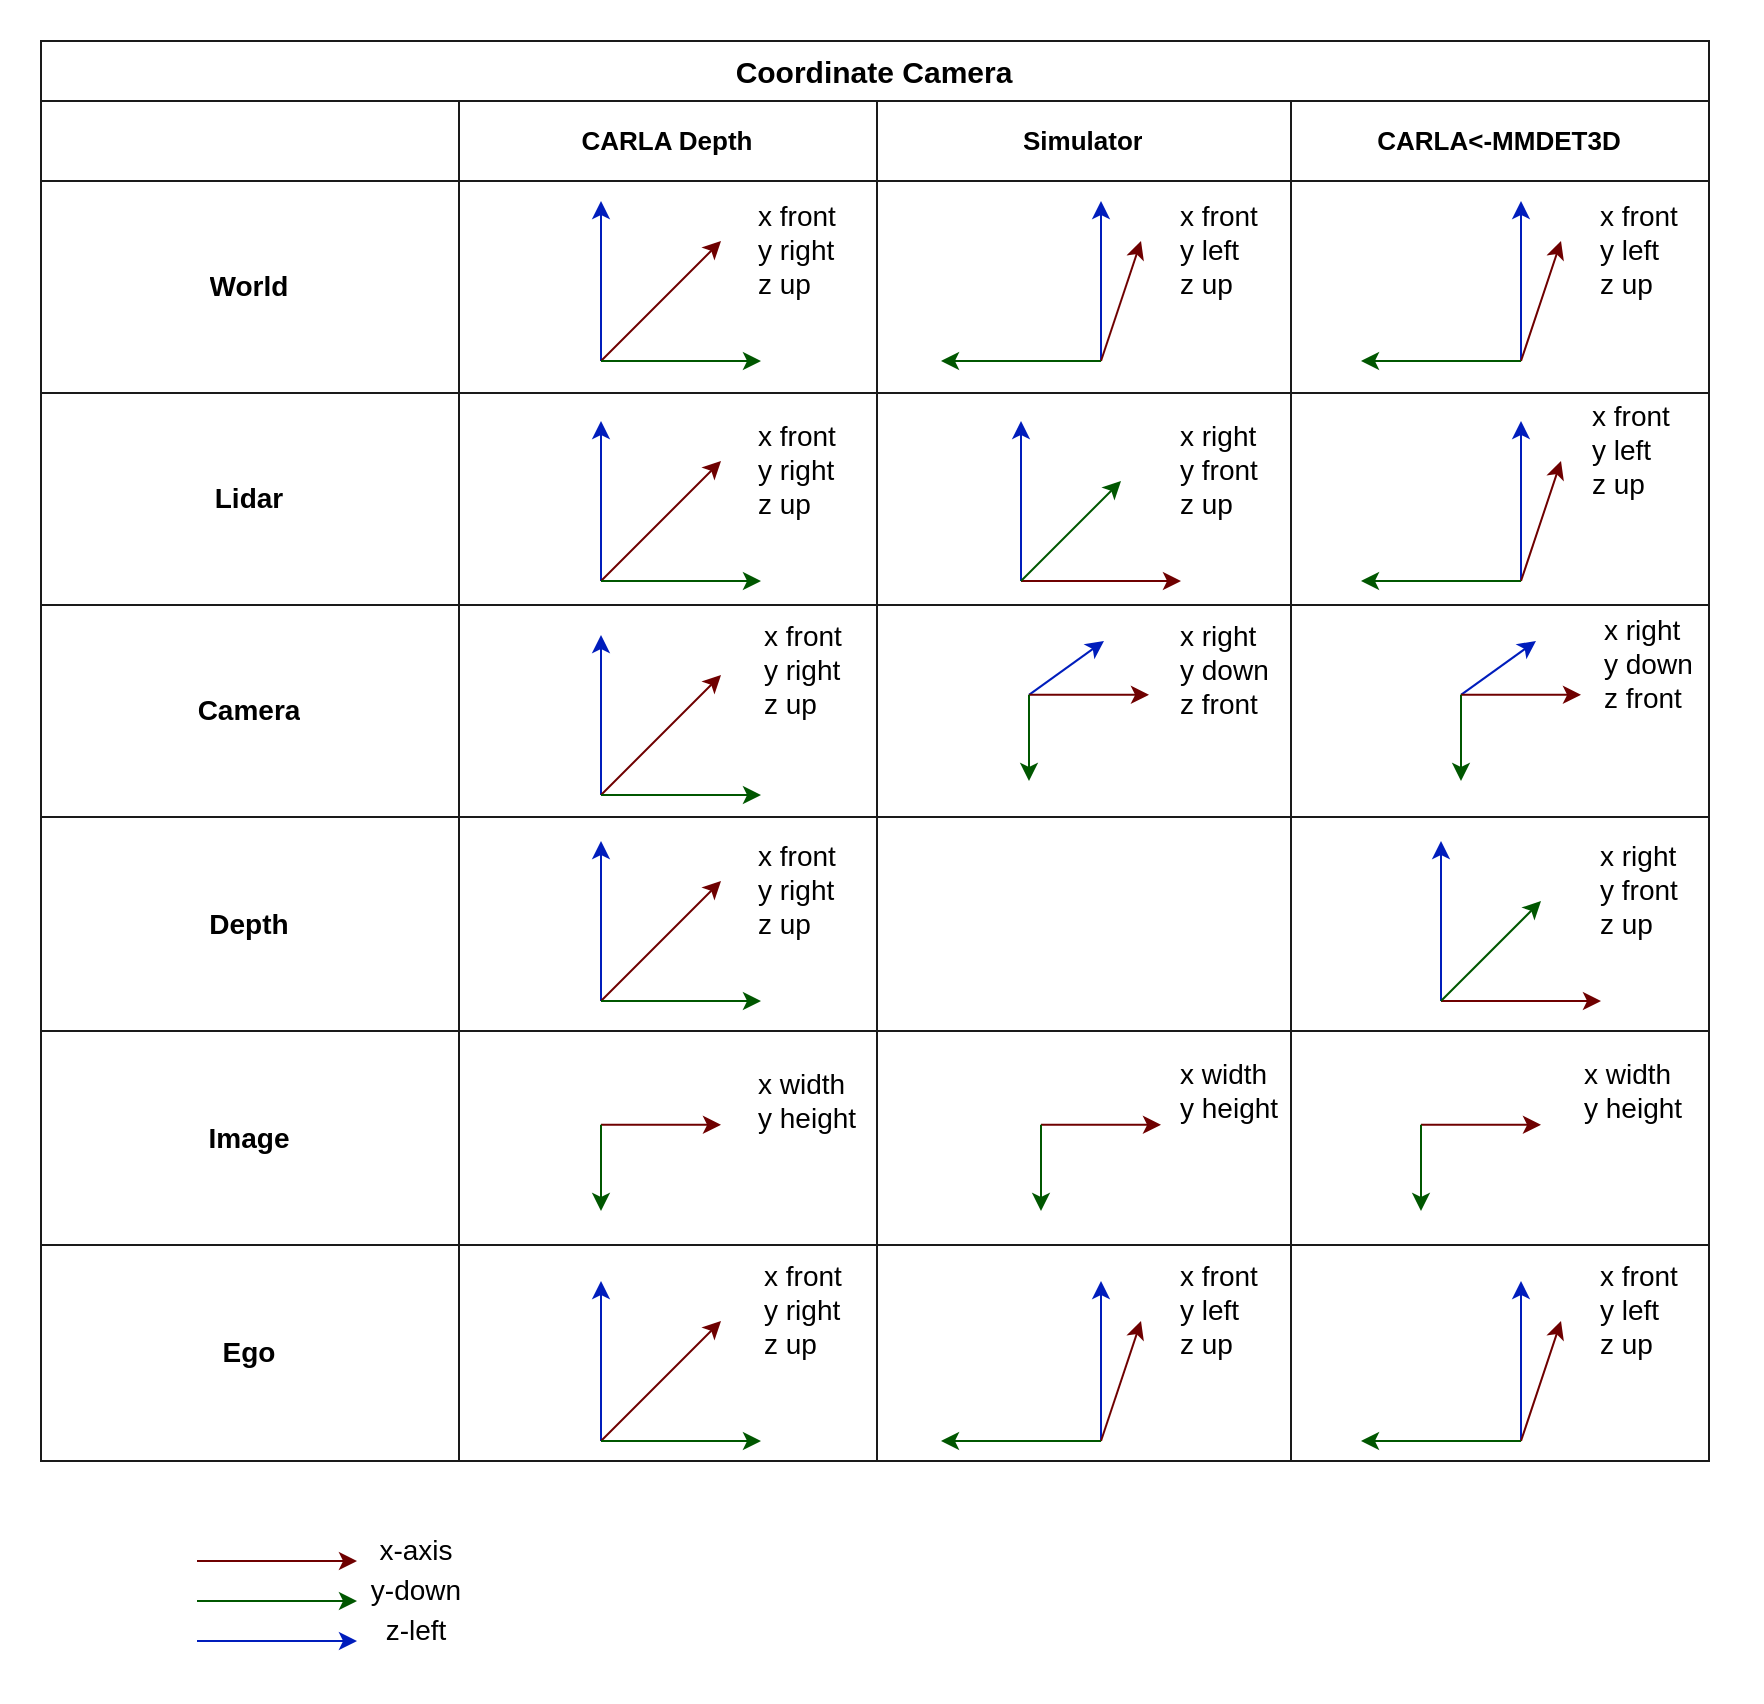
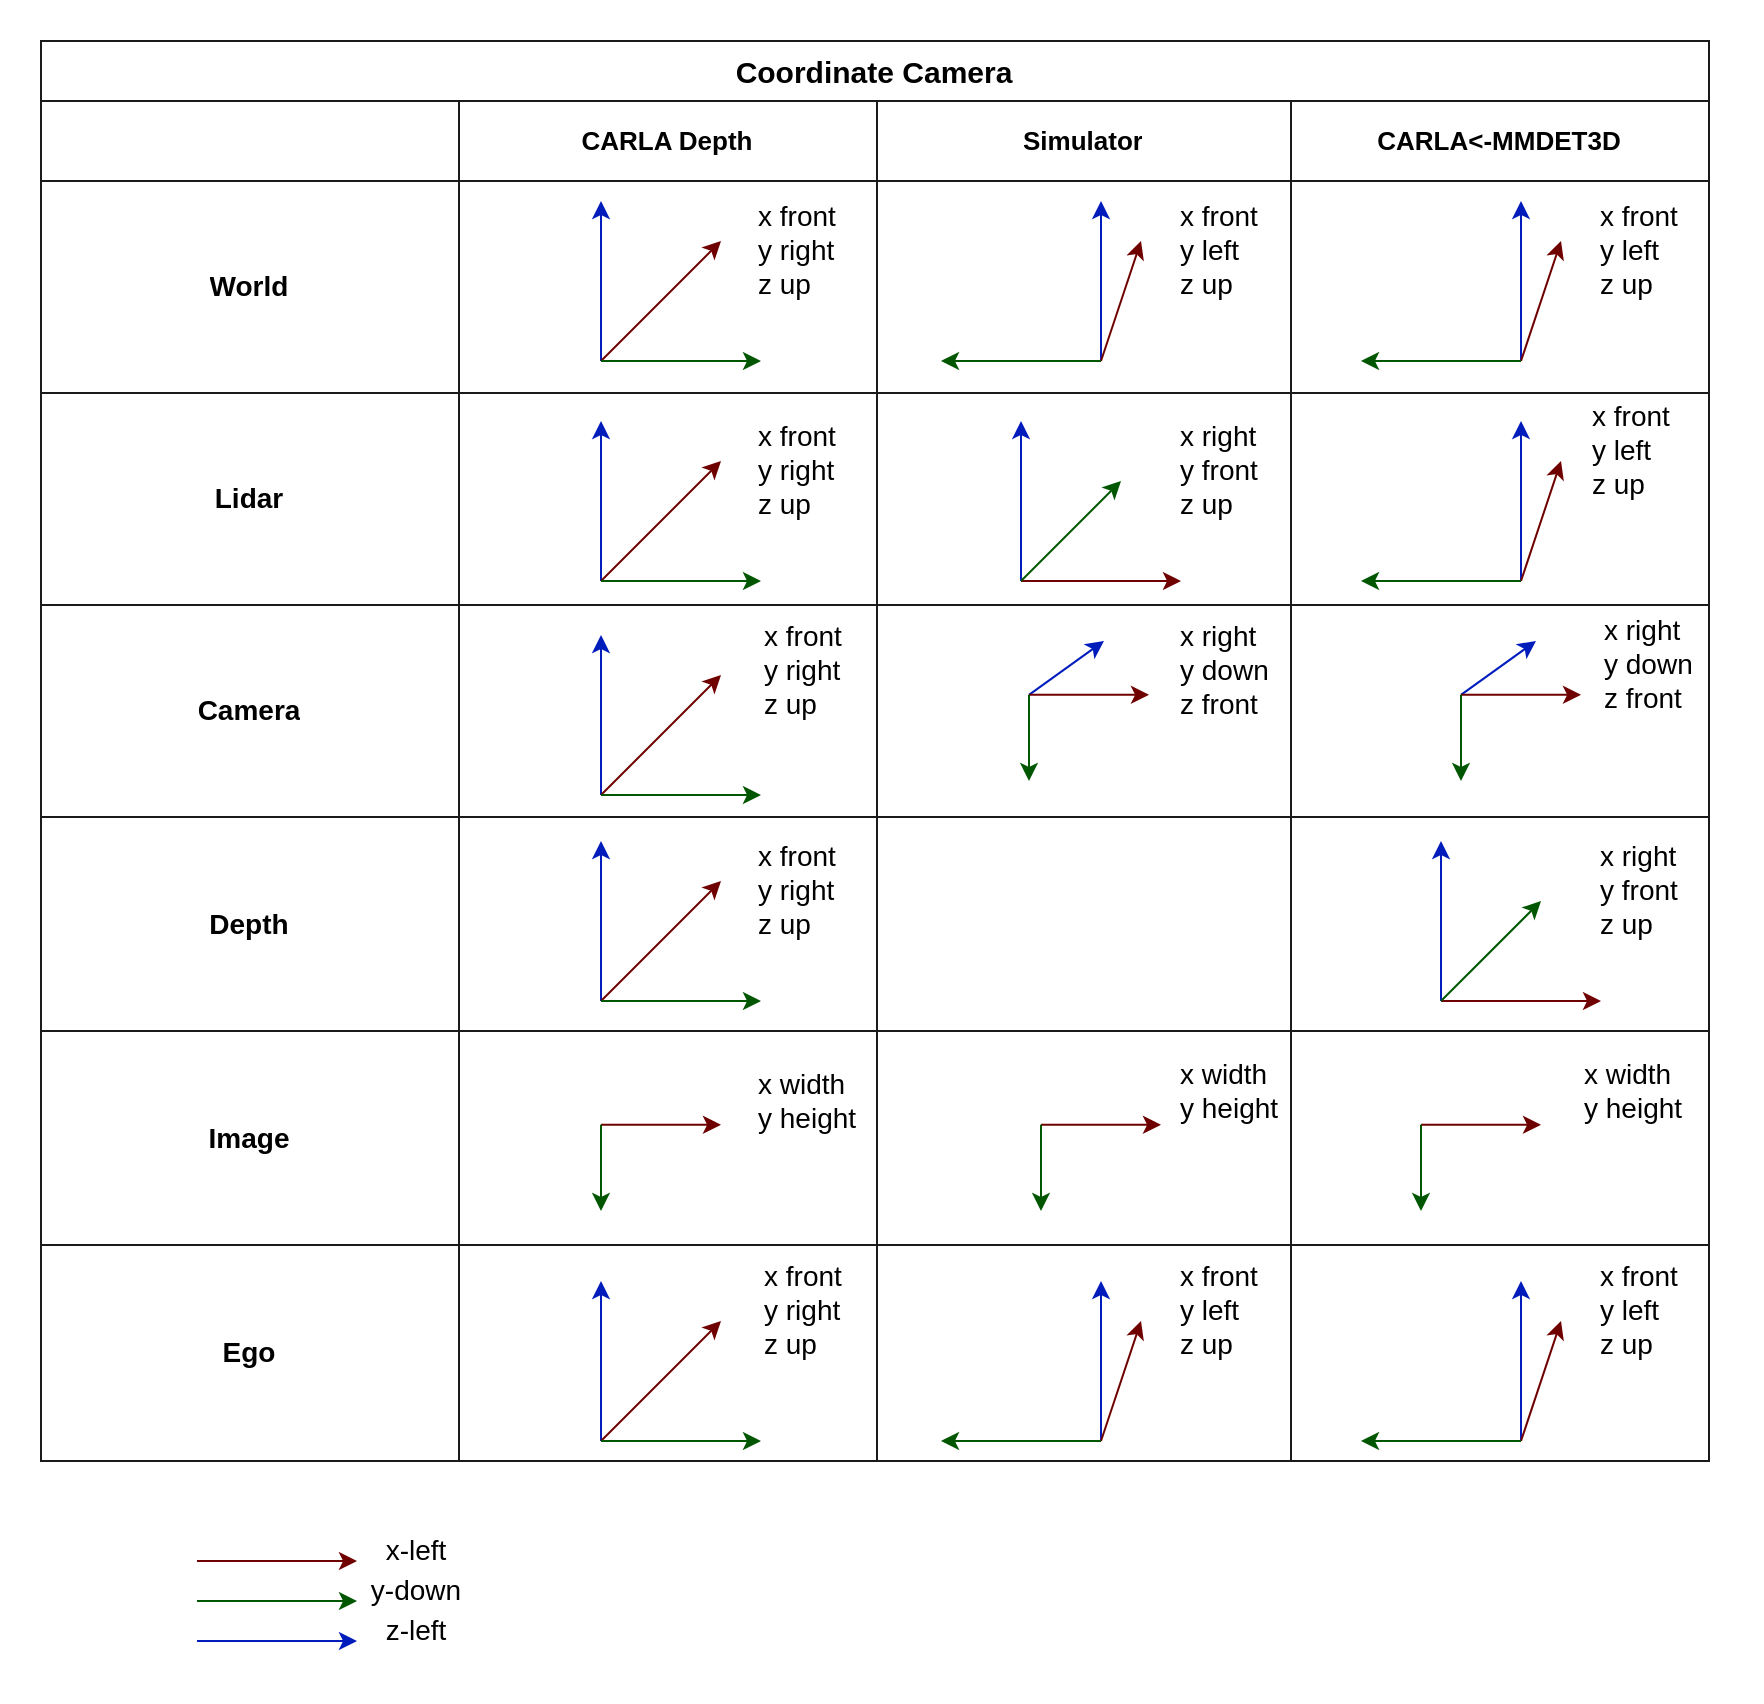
node "x-axis": label "x-axis" -> "x-left"
